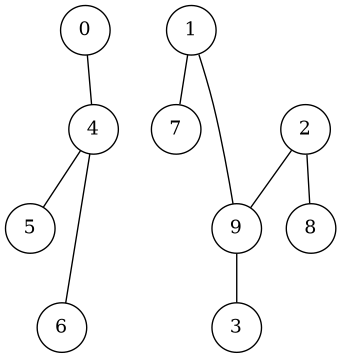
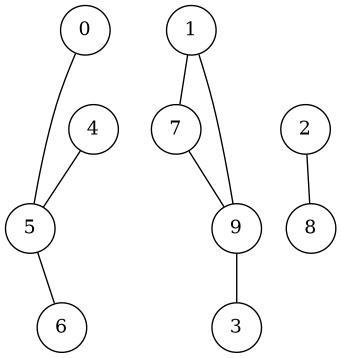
edge "0" -- "4": now "0" -- "5"
edge "2" -- "9": now "7" -- "9"
edge "4" -- "6": now "5" -- "6"
